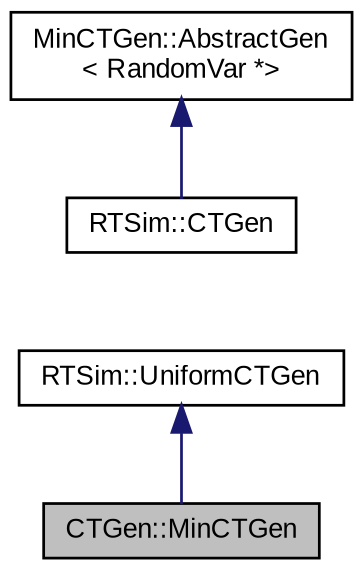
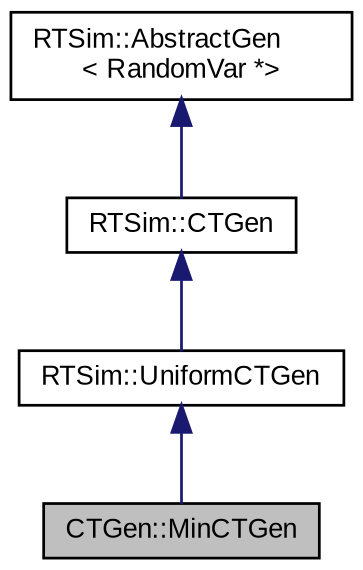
node "MinCTGen::AbstractGen < RandomVar *>": label "MinCTGen::AbstractGen < RandomVar *>" -> "RTSim::AbstractGen < RandomVar *>"
edge "RTSim::UniformCTGen" -> "RTSim::CTGen": added
